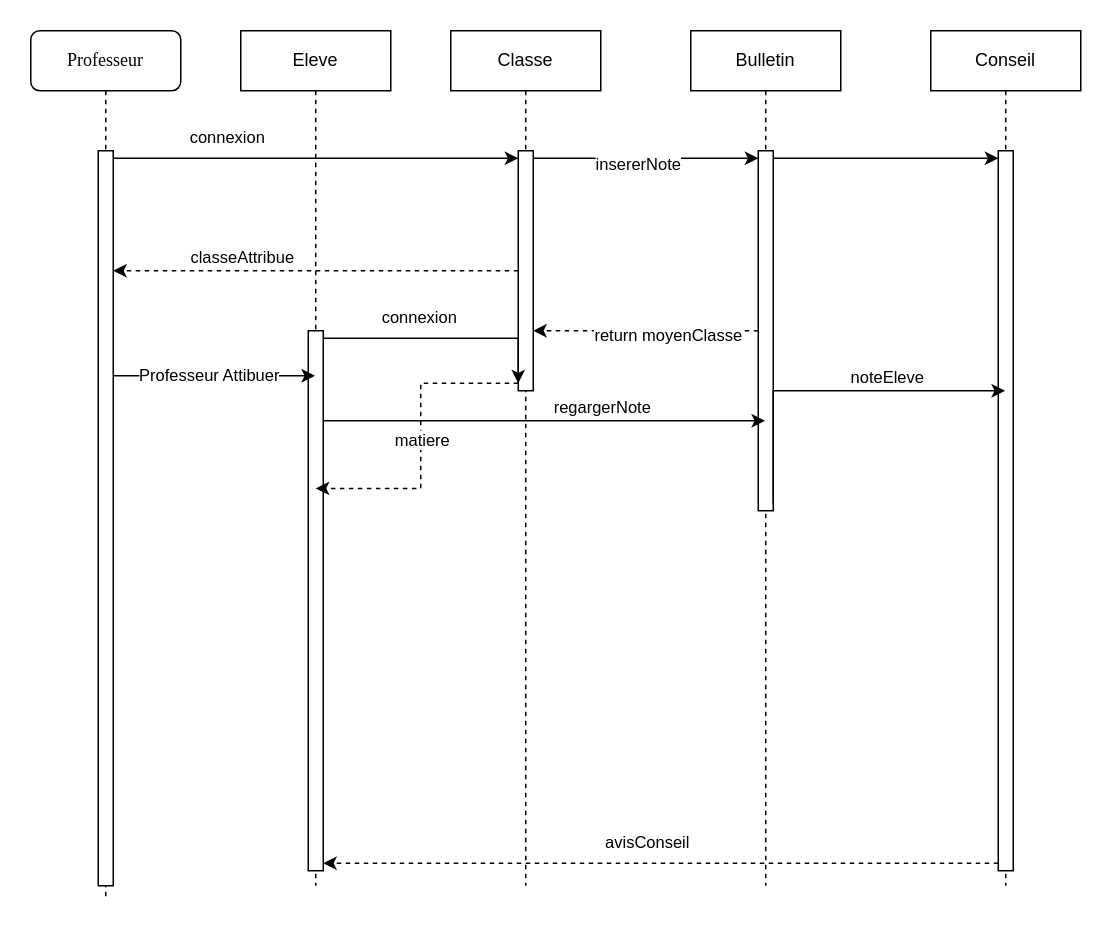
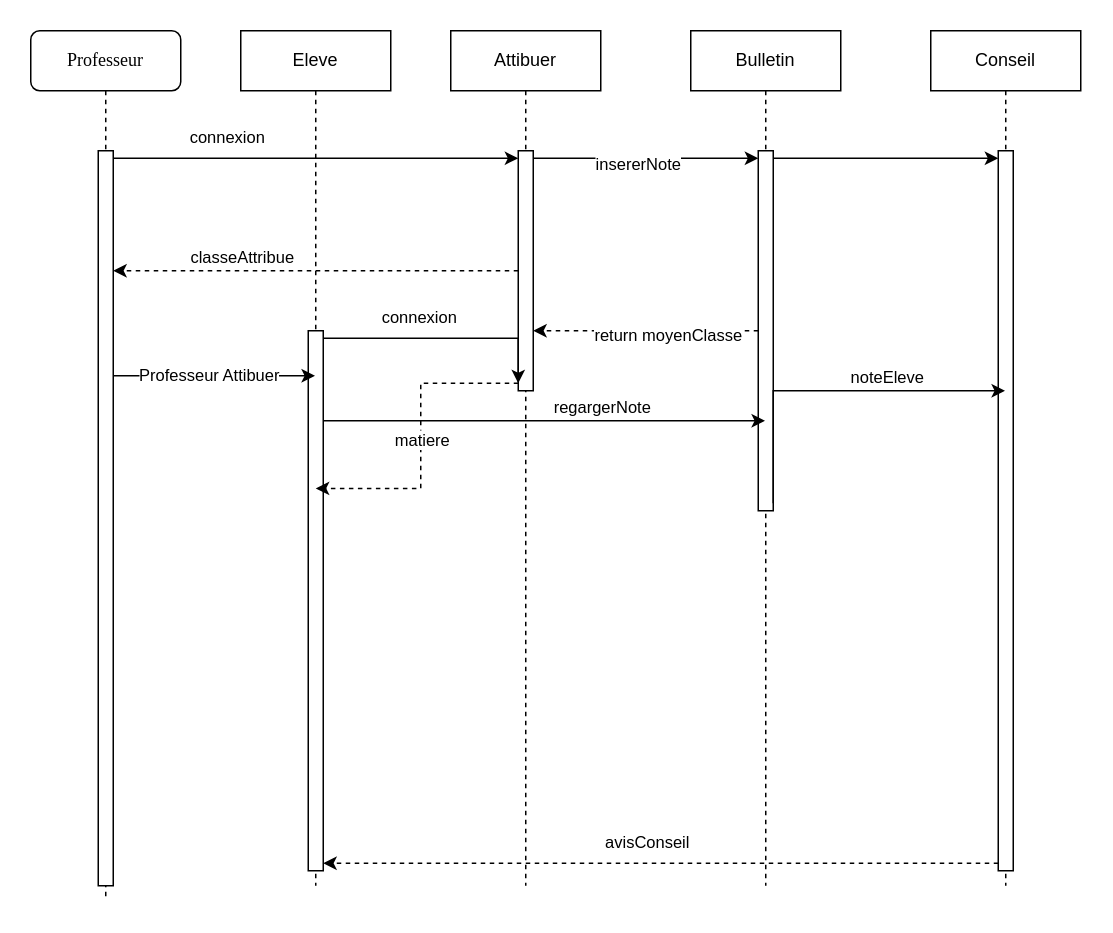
node "Classe": label "Classe" -> "Attibuer"
